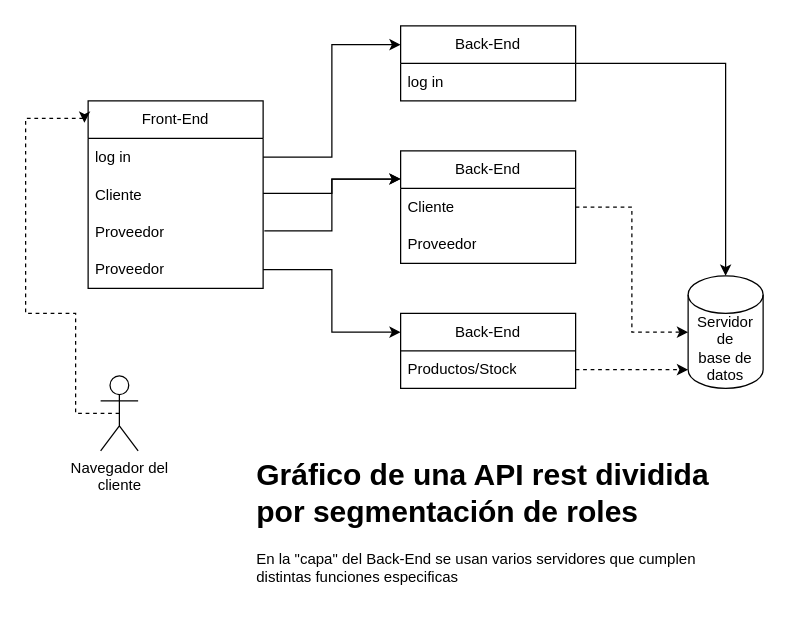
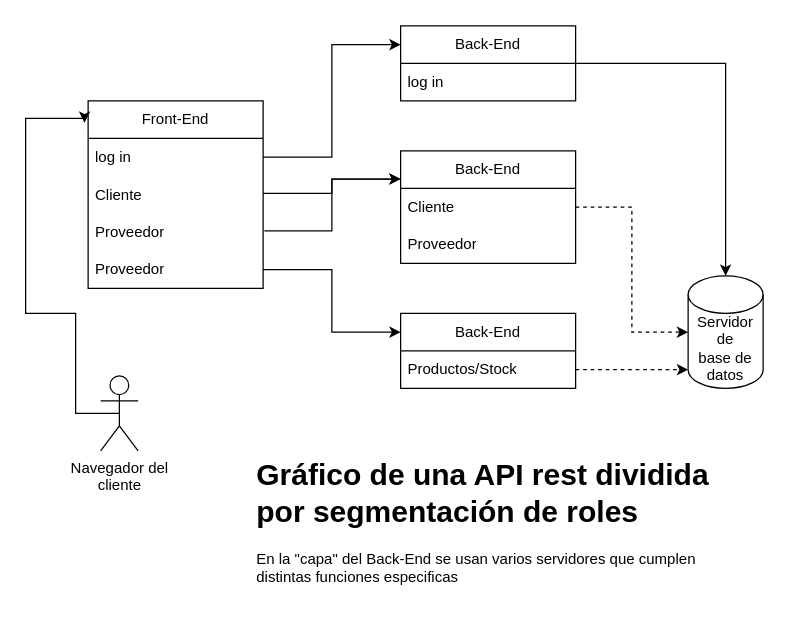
edge "Navegador del cliente" -> "Front-End": style dashed -> solid
